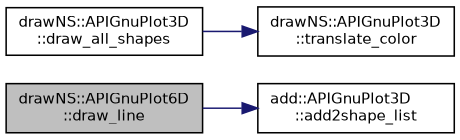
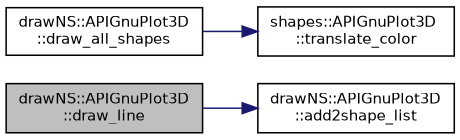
node "drawNS::APIGnuPlot3D ::translate_color": label "drawNS::APIGnuPlot3D ::translate_color" -> "shapes::APIGnuPlot3D ::translate_color"
node "drawNS::APIGnuPlot6D ::draw_line": label "drawNS::APIGnuPlot6D ::draw_line" -> "drawNS::APIGnuPlot3D ::draw_line"
node "add::APIGnuPlot3D ::add2shape_list": label "add::APIGnuPlot3D ::add2shape_list" -> "drawNS::APIGnuPlot3D ::add2shape_list"
